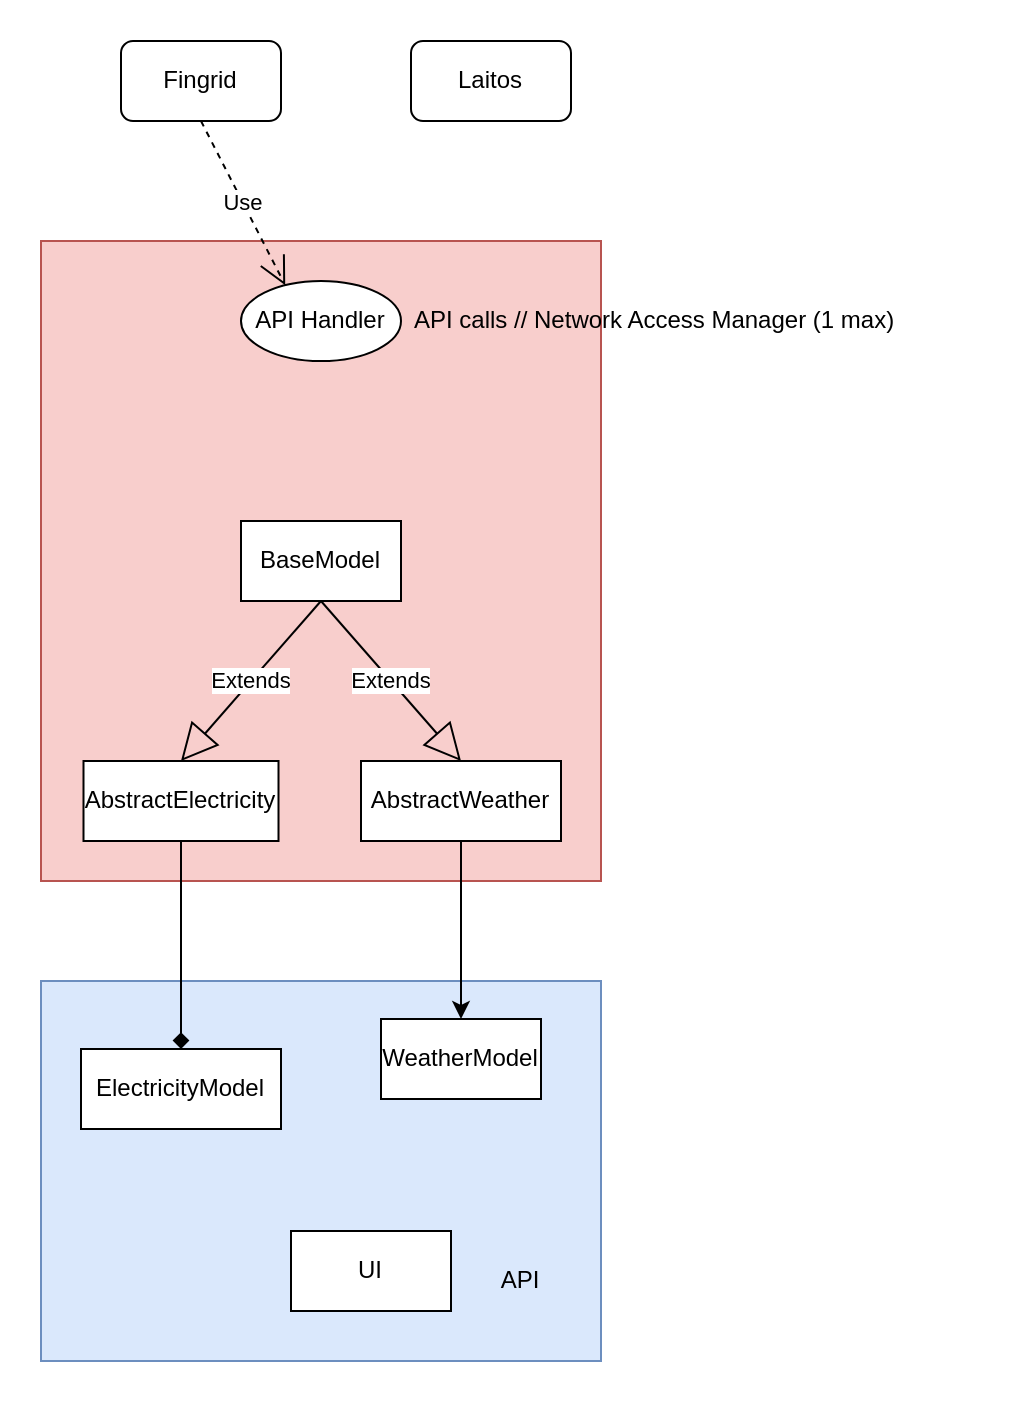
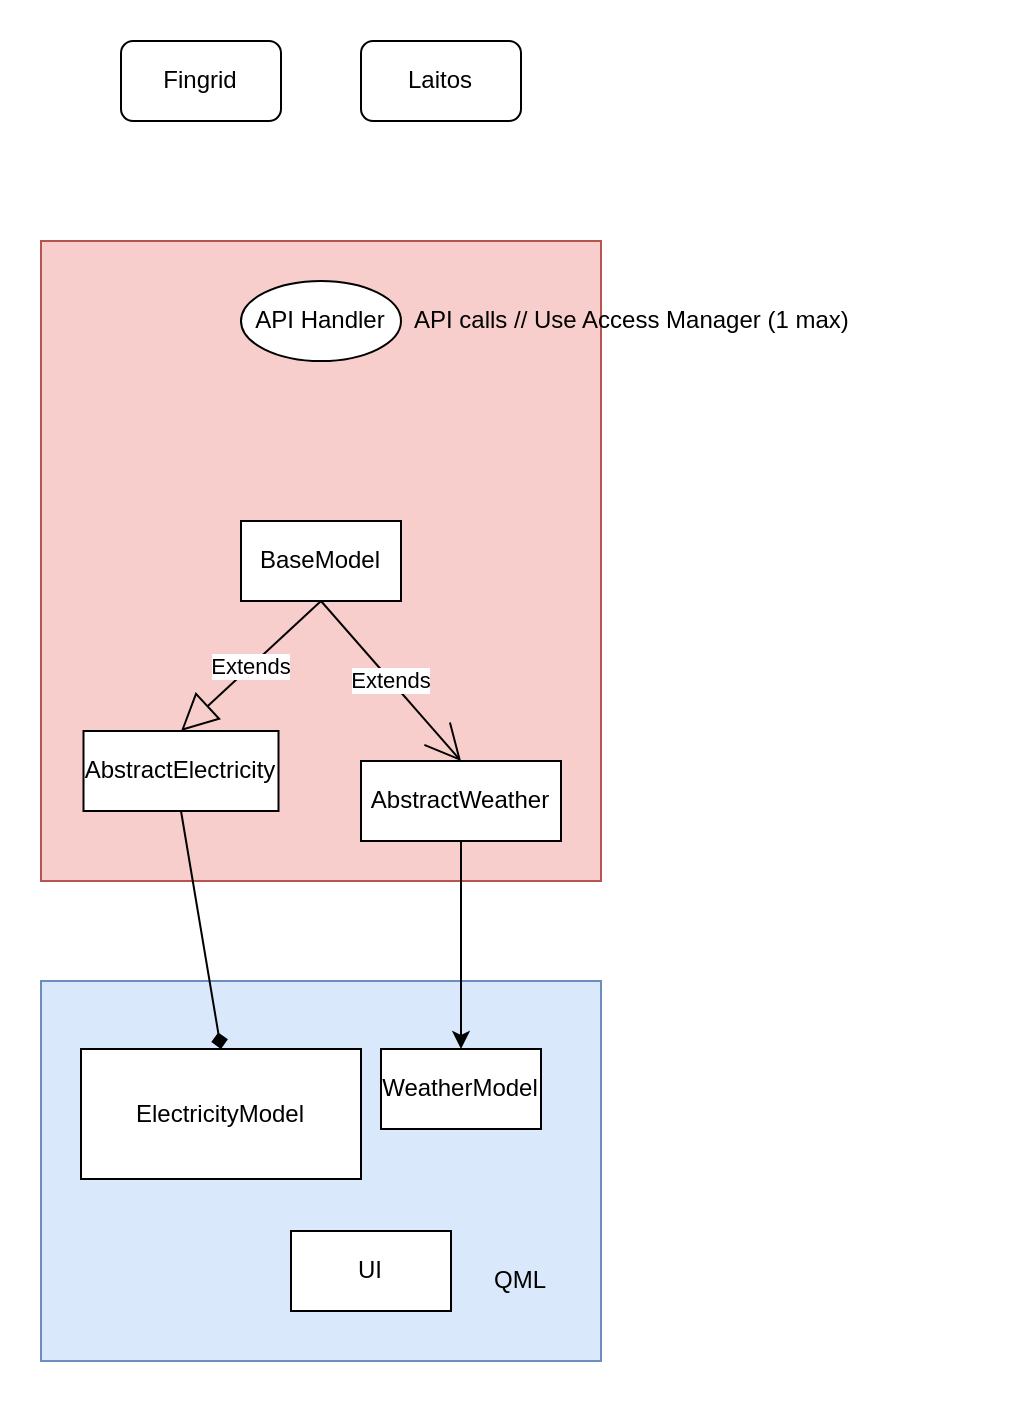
node "Laitos": moved (491, 81) -> (441, 81)
edge "Fingrid" -> "API Handler": removed, label "Use"
node "API calls // Network Access Manager (1 max)": label "API calls // Network Access Manager (1 max)" -> "API calls // Use Access Manager (1 max)"
edge "BaseModel" -> "AbstractWeather": arrowhead block -> open
node "AbstractElectricity": moved (181, 801) -> (181, 771)
node "WeatherModel": moved (461, 1059) -> (461, 1089)
node "ElectricityModel": size 200x80 -> 280x130
node "API": label "API" -> "QML"
